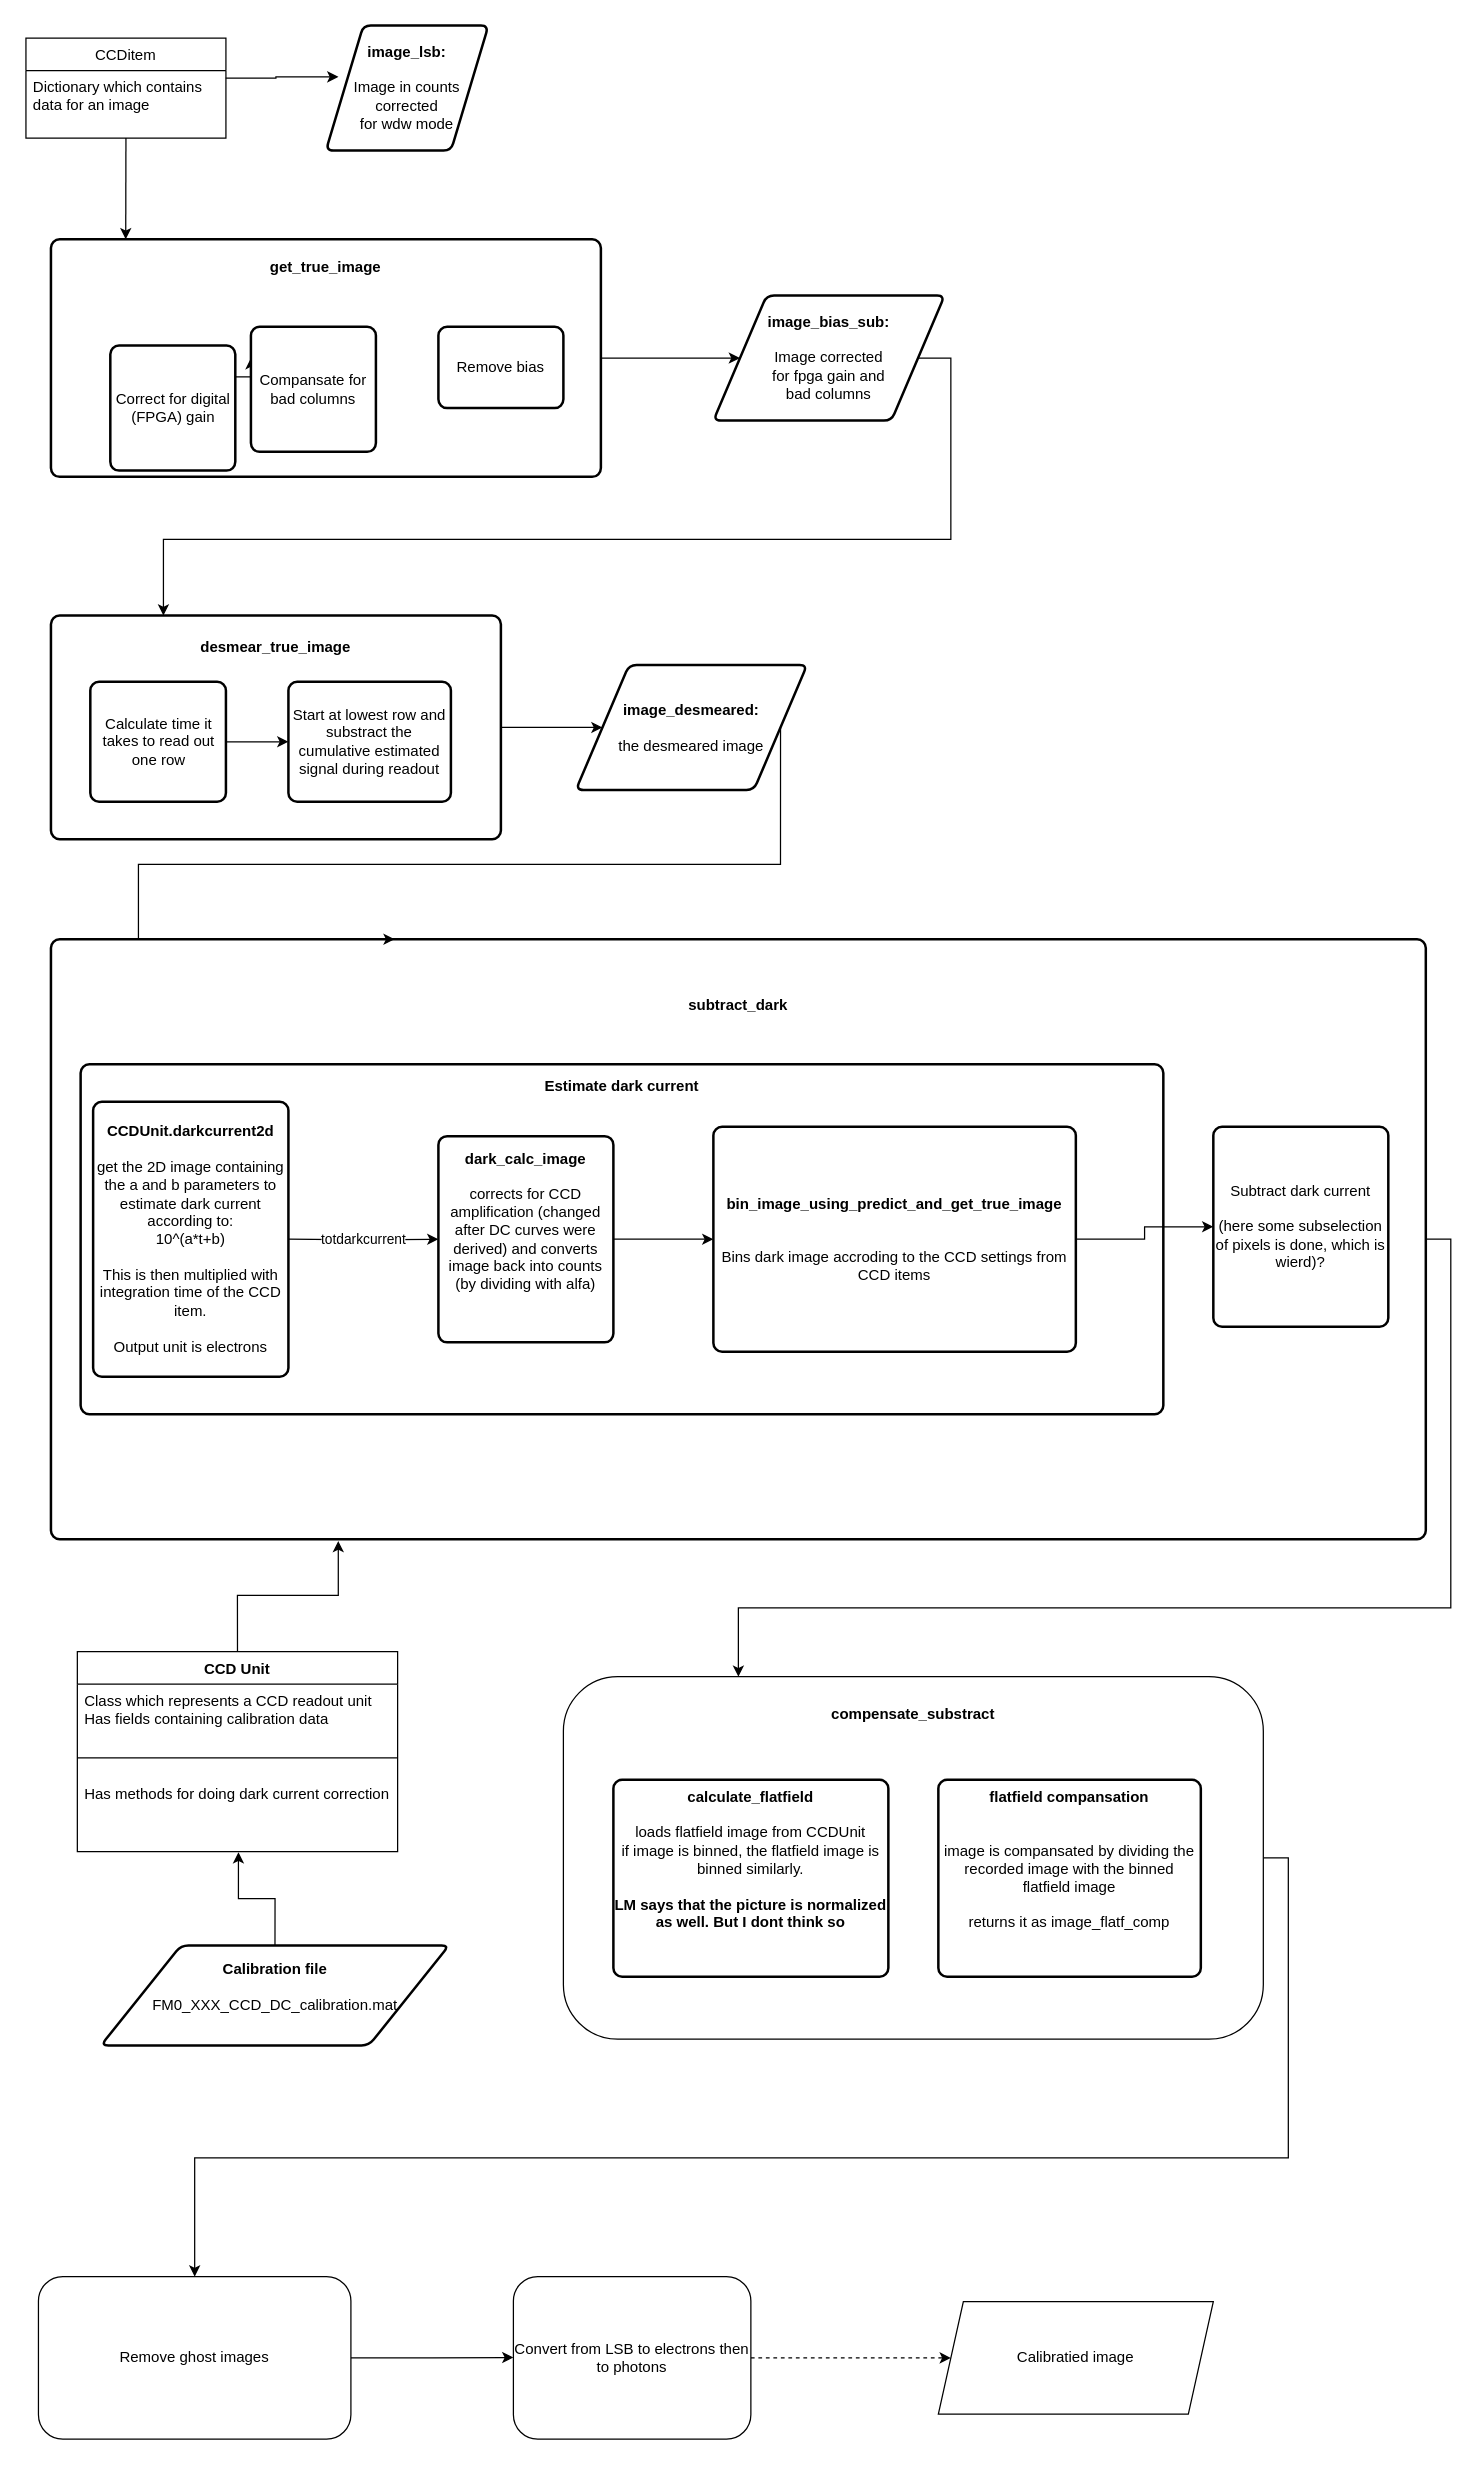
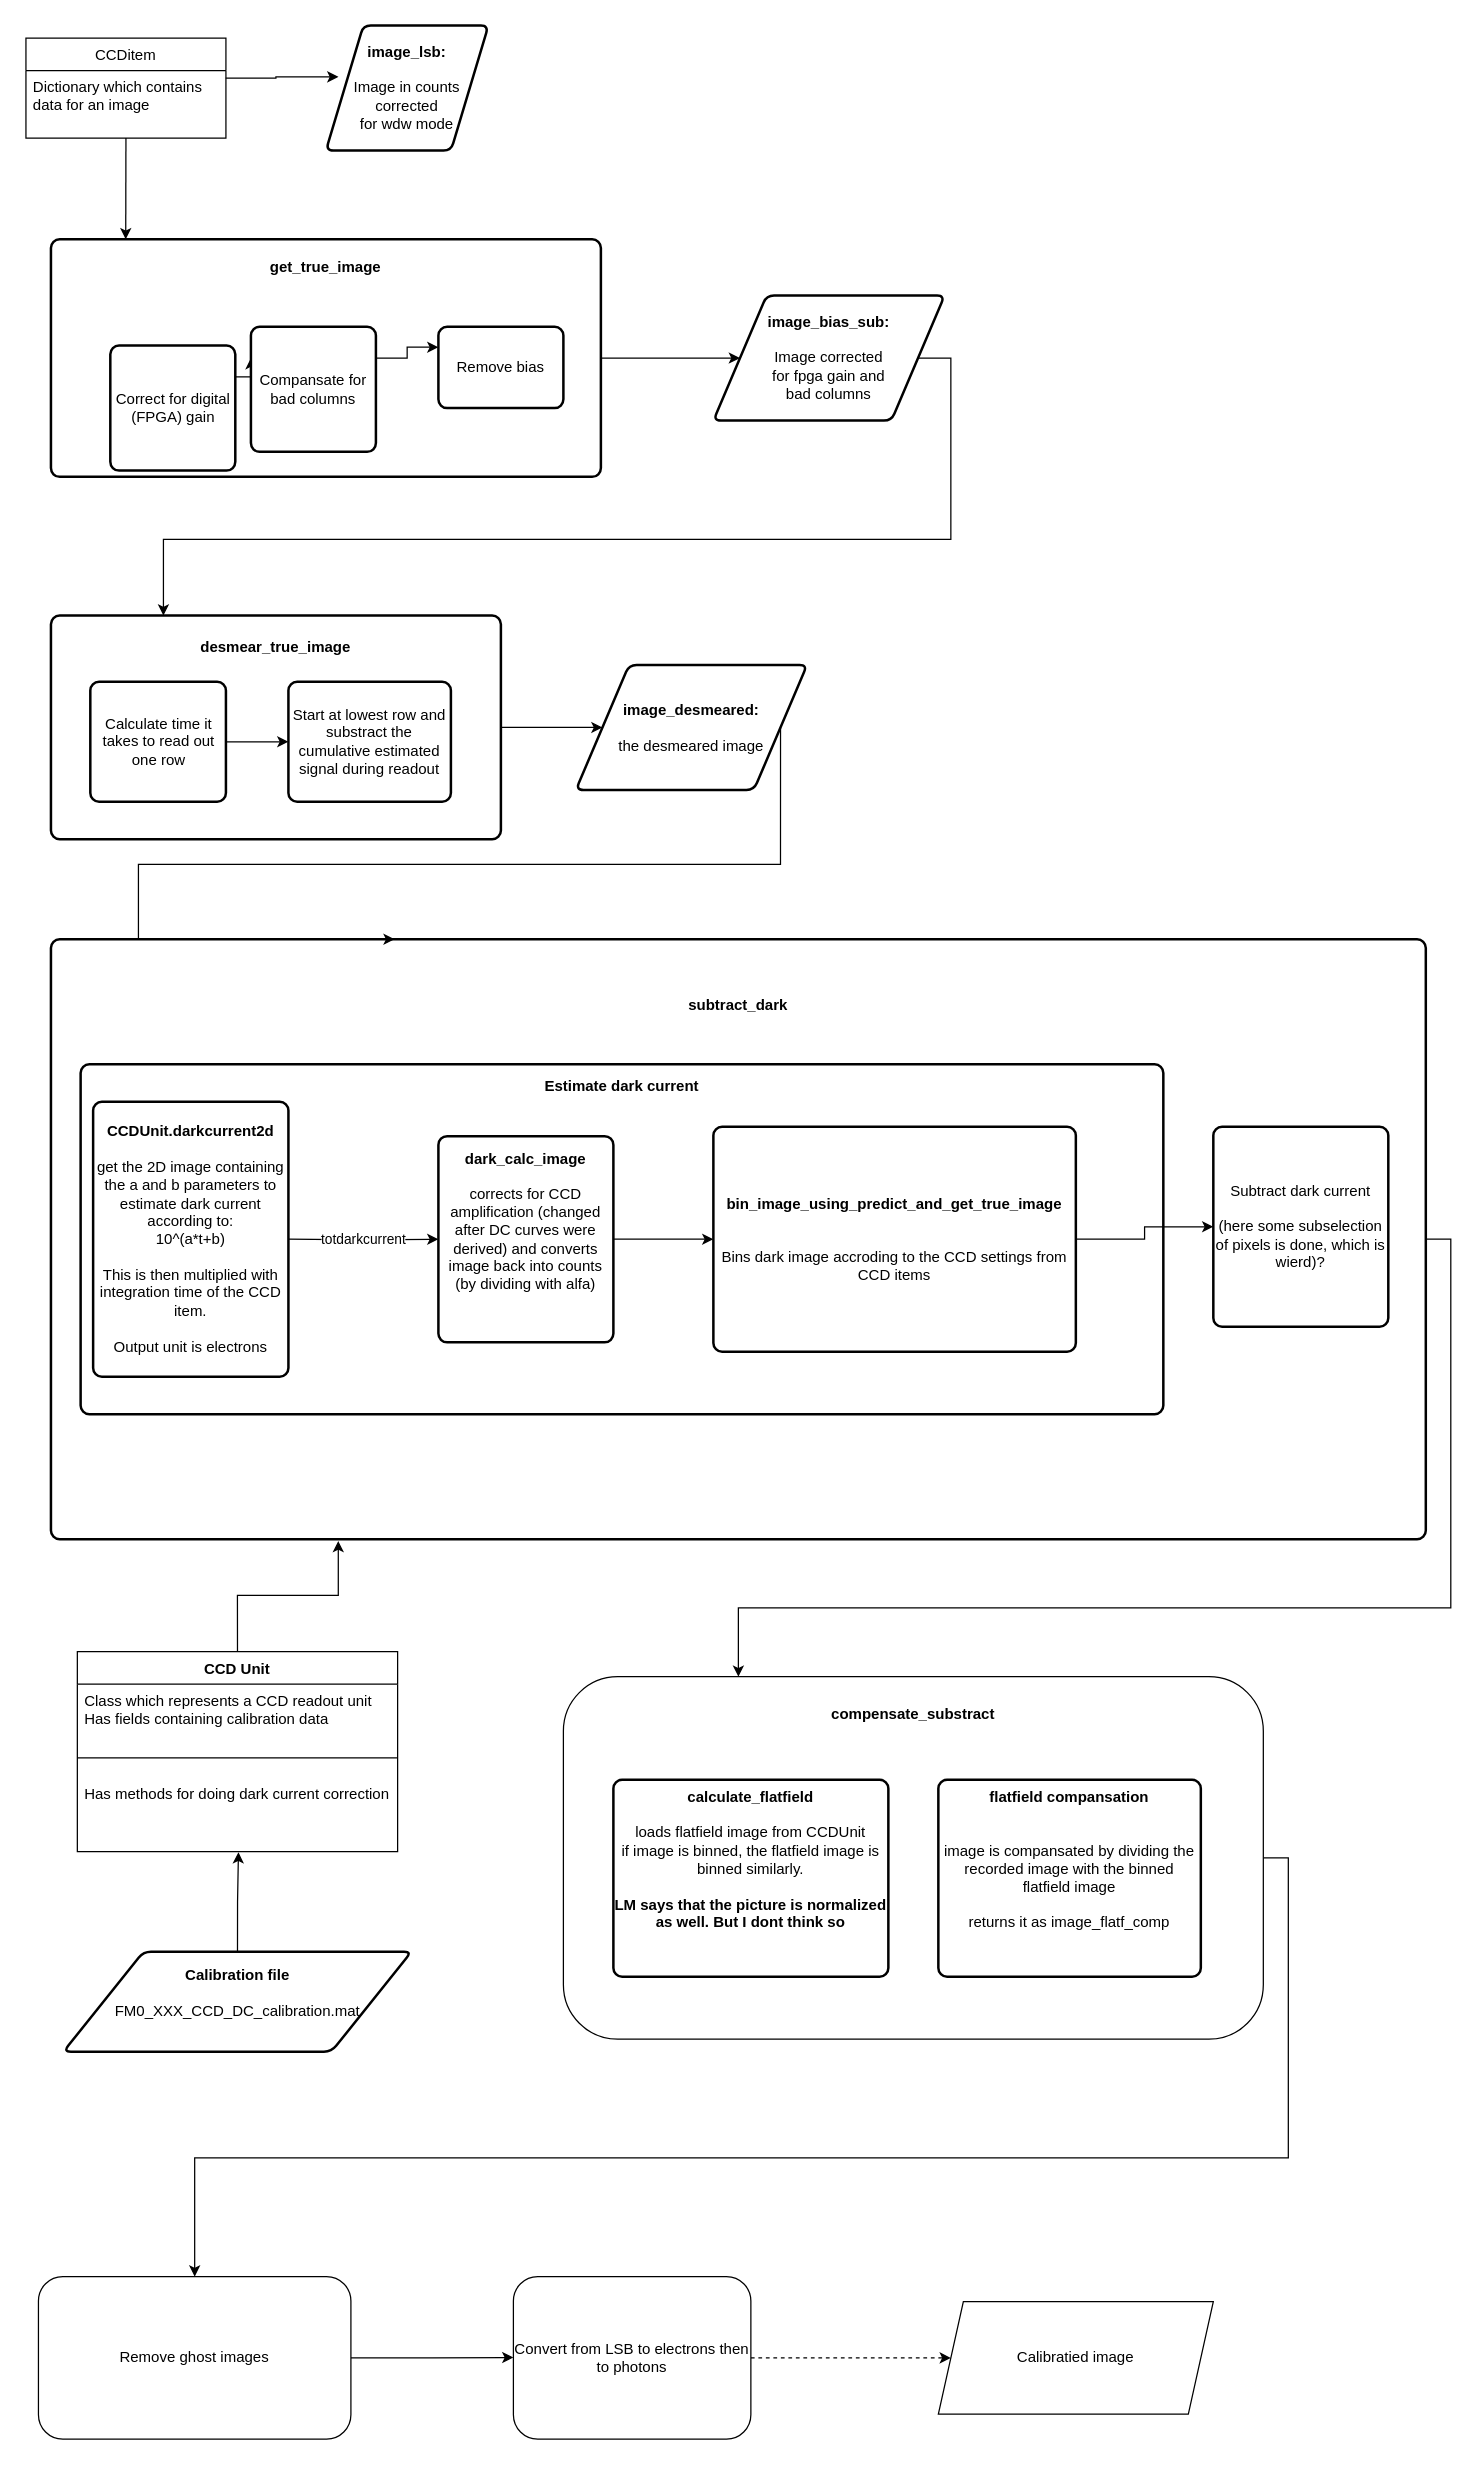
edge "Compansate for bad columns" -> "Remove bias": added
node "Calibration file FM0_XXX_CCD_DC_calibration.mat": moved (275, 1996) -> (237, 2002)
